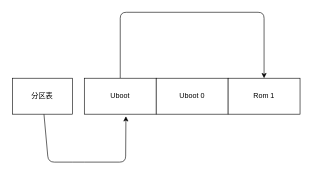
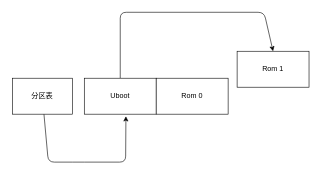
node "Uboot 0": label "Uboot 0" -> "Rom 0"
node "Rom 1": moved (264, 96) -> (273, 69)
